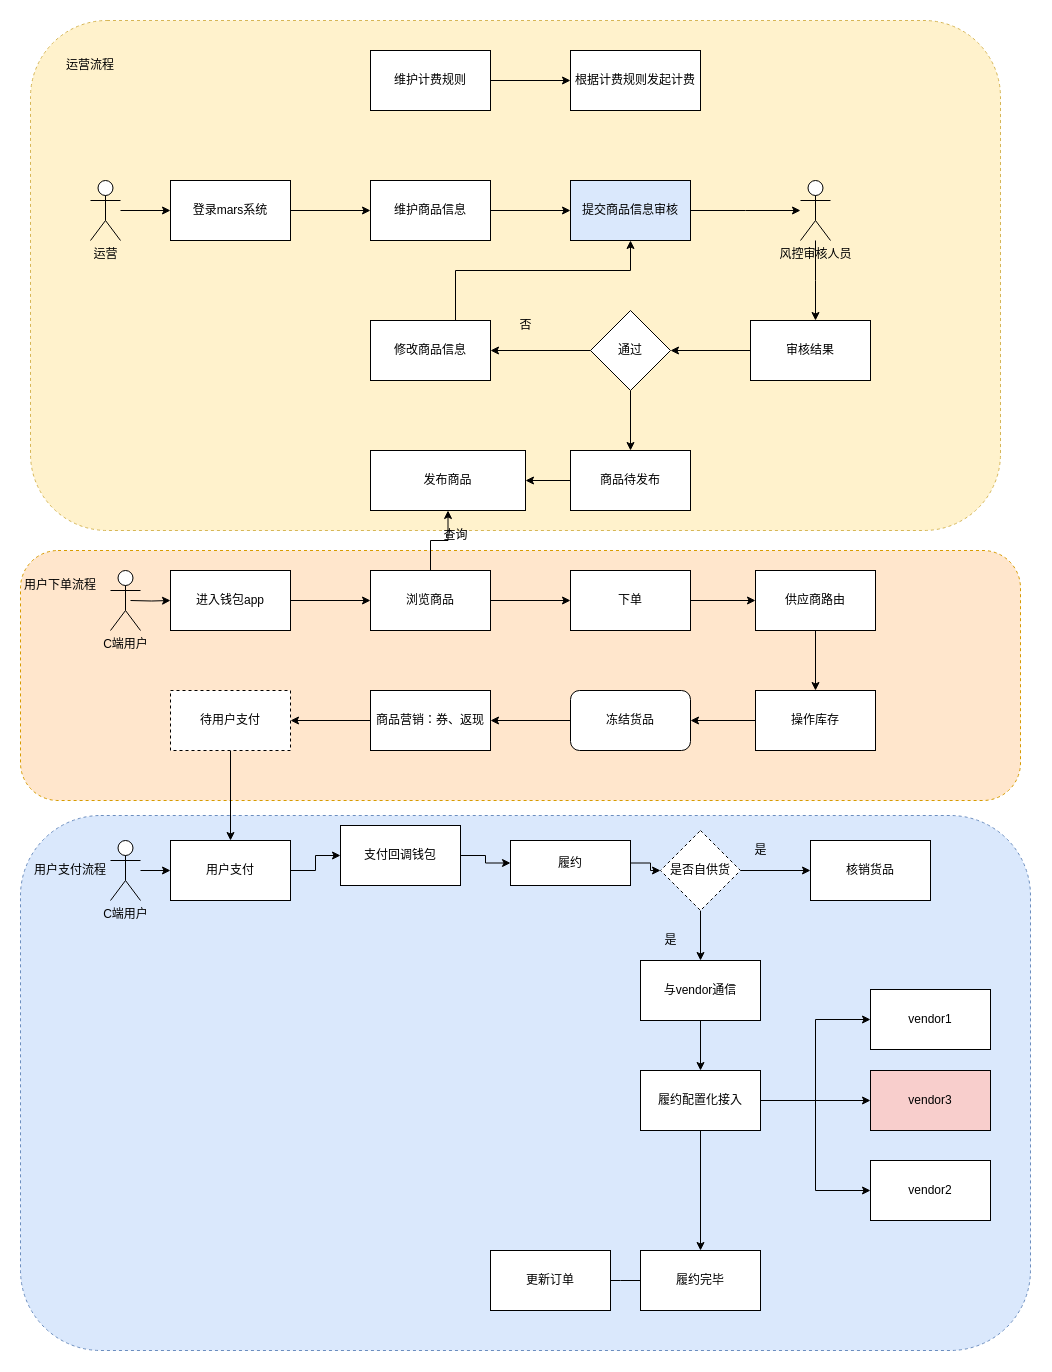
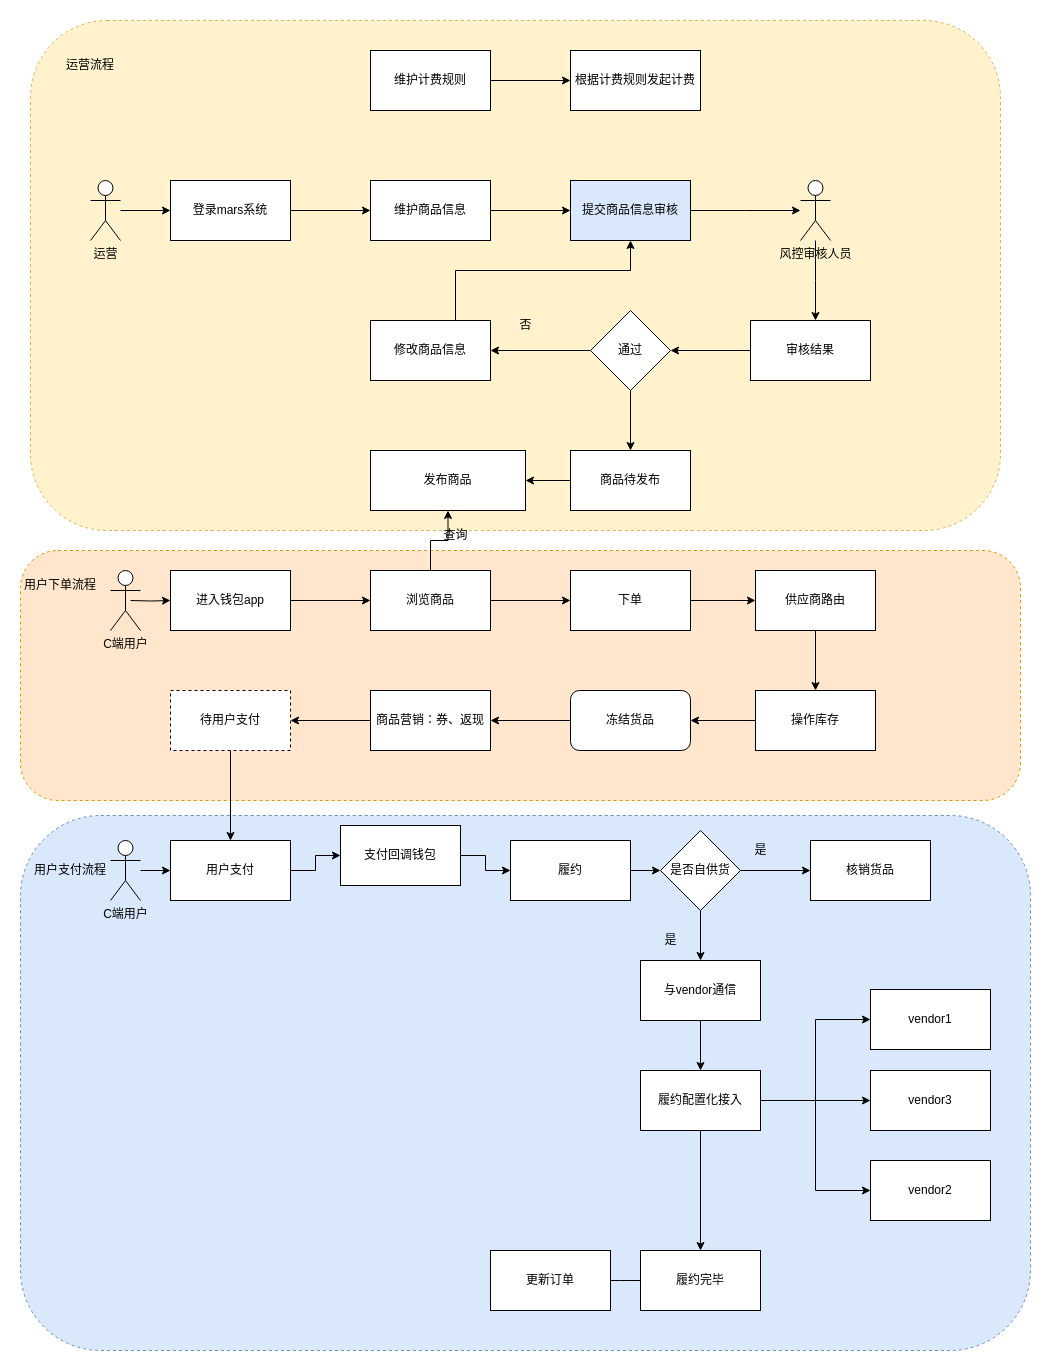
node "履约": size 120x45 -> 120x60
node "是否自供货": style dashed -> solid
node "vendor3": fillcolor #f8cecc -> #ffffff
